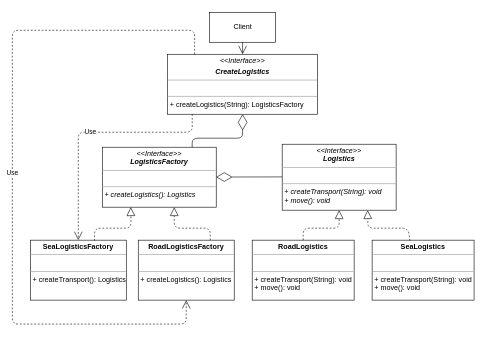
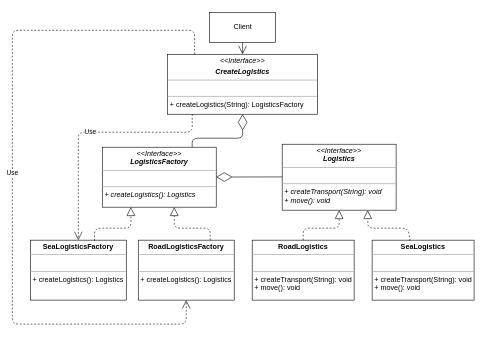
node "SeaLogisticsFactory + createTransport(): Logistics": label "SeaLogisticsFactory + createTransport(): Logistics" -> "SeaLogisticsFactory + createLogistics(): Logistics"
